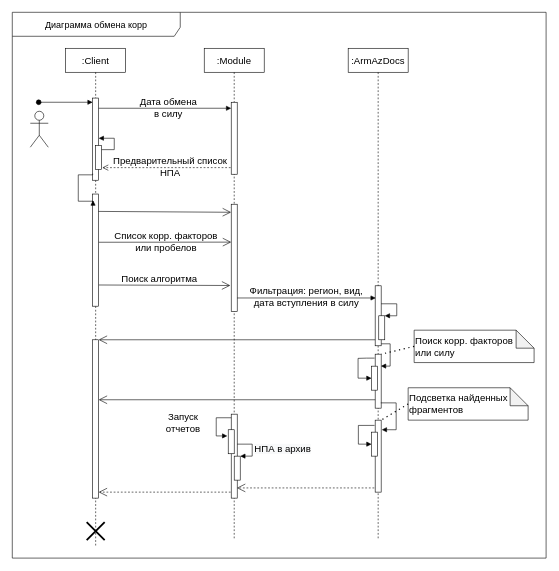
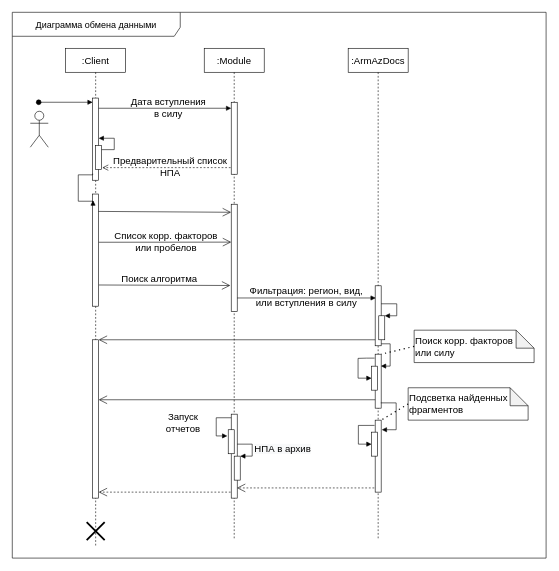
node "Диаграмма обмена корр": label "Диаграмма обмена корр" -> "Диаграмма обмена данными"
node "Дата обмена в силу": label "Дата обмена в силу" -> "Дата вступления в силу"
node "Фильтрация: регион, вид, дата вступления в силу": label "Фильтрация: регион, вид, дата вступления в силу" -> "Фильтрация: регион, вид, или вступления в силу"
